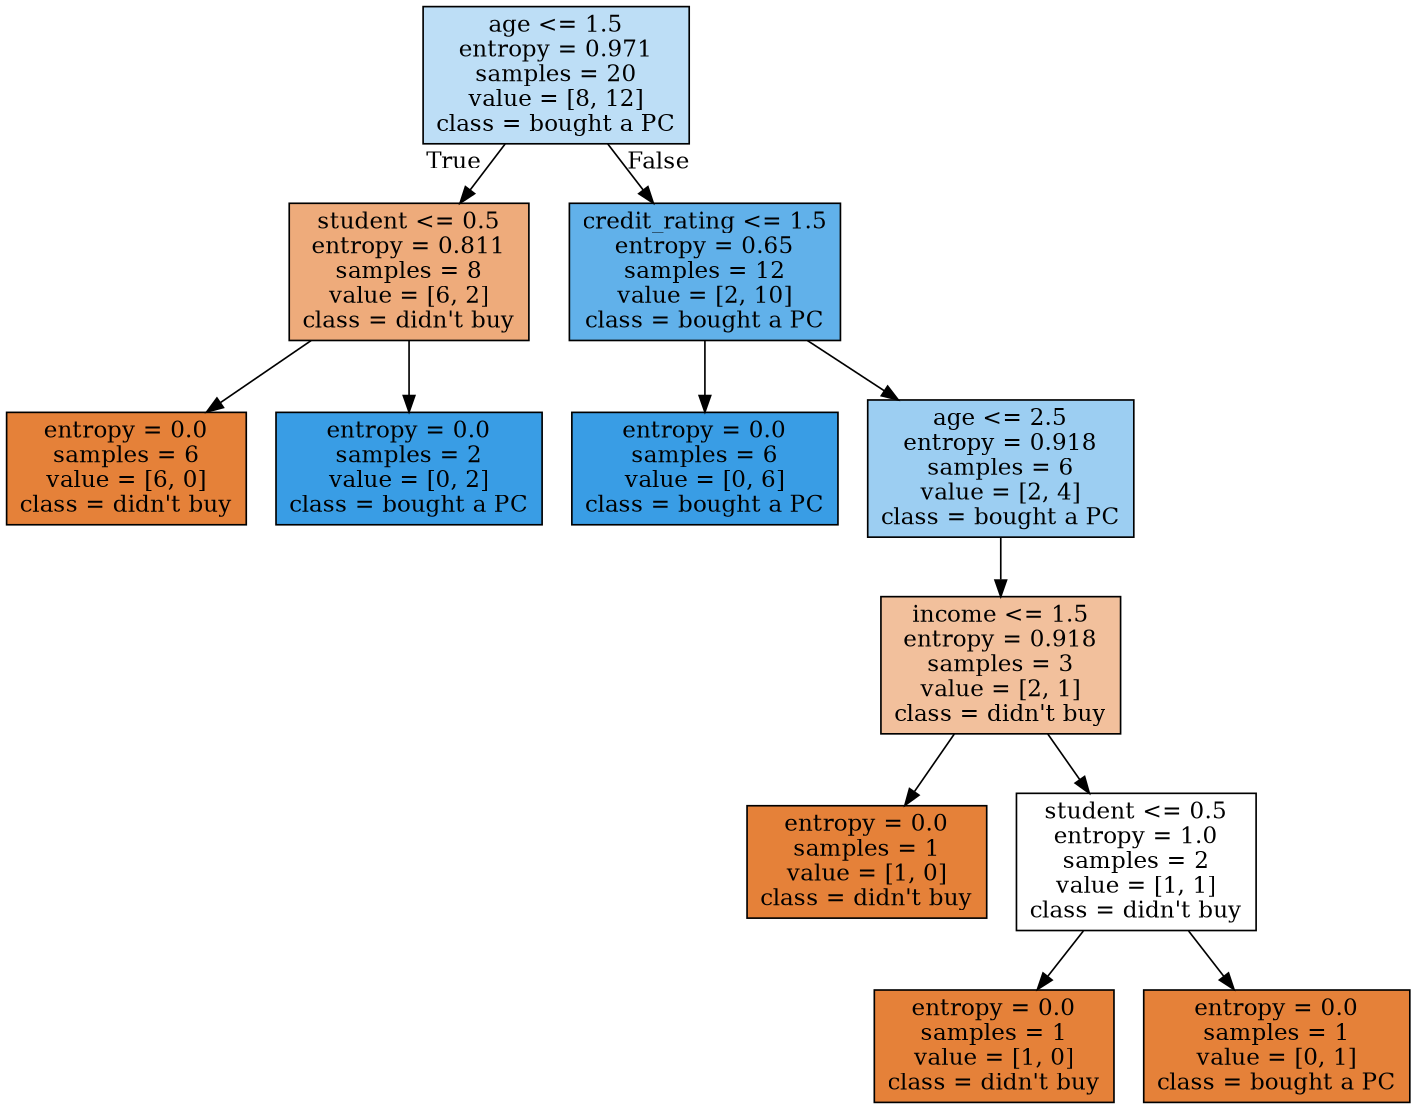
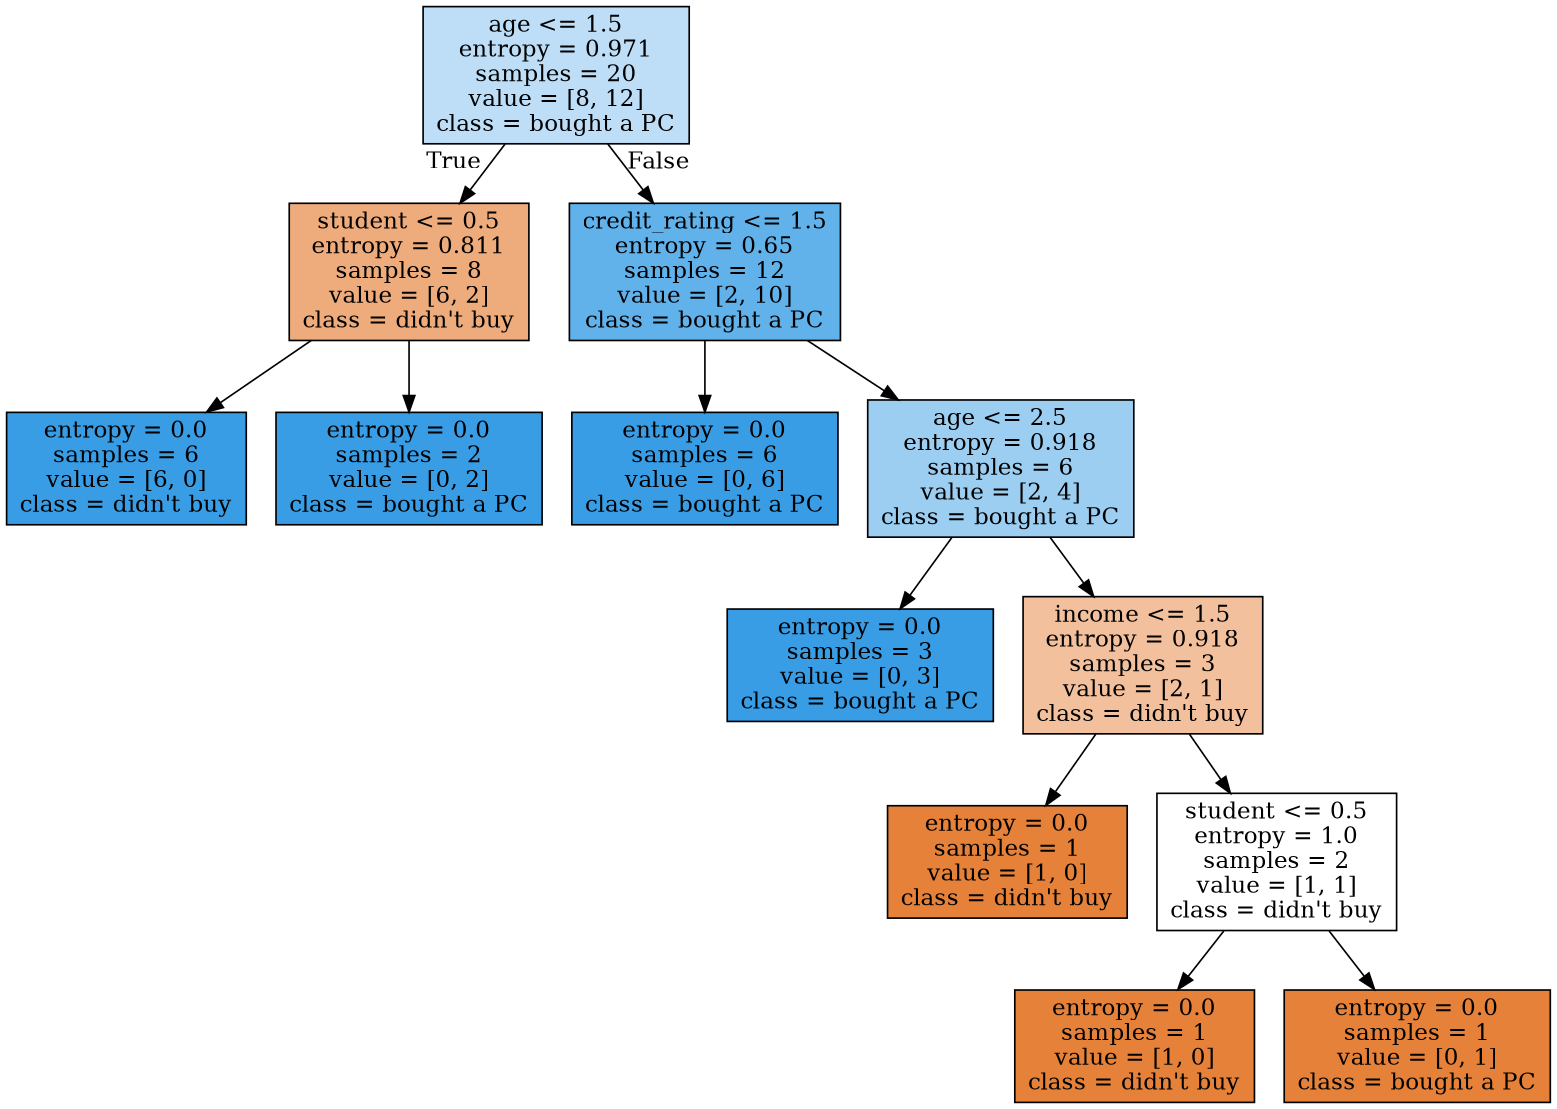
node "entropy = 0.0 samples = 6 value = [6, 0] class = didn't buy": fillcolor #e58139 -> #399de5
node "entropy = 0.0 samples = 3 value = [0, 3] class = bought a PC": added
